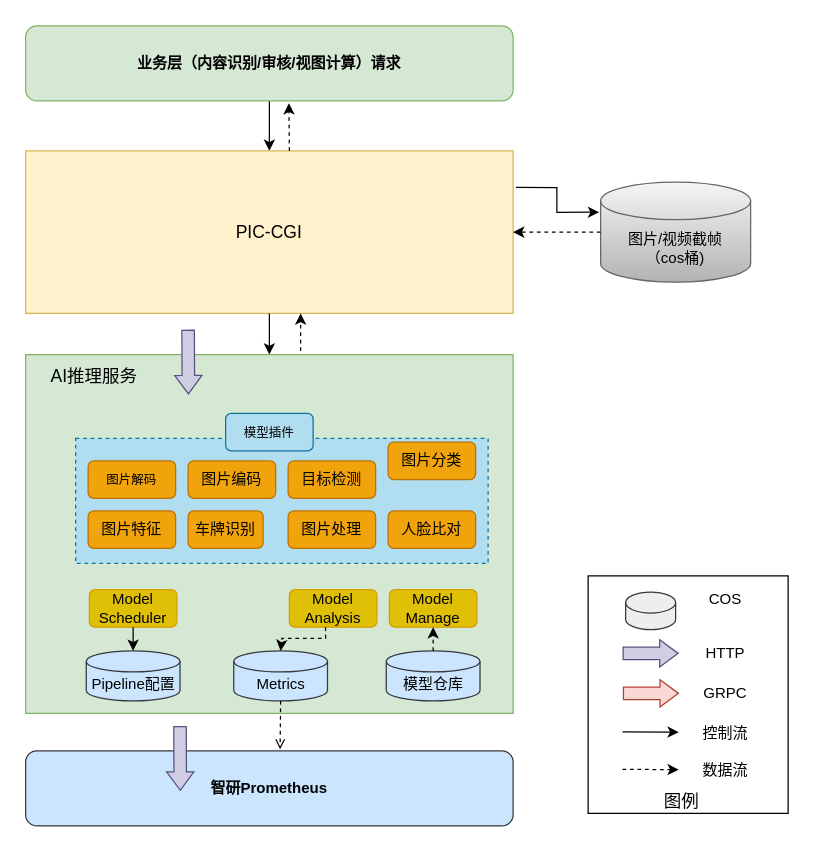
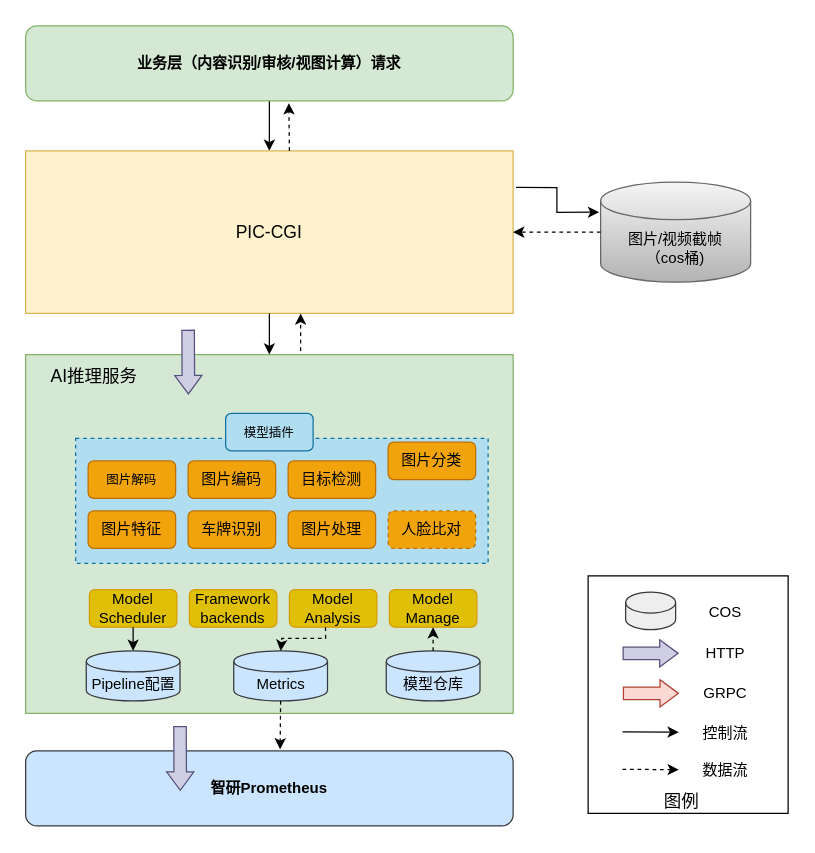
node "车牌识别": size 75x38 -> 88x38
node "人脸比对": style solid -> dashed
node "COS": moved (726, 599) -> (726, 612)
node "Framework backends": added
edge "Metrics" -> "智研Prometheus": arrowhead open -> classic
